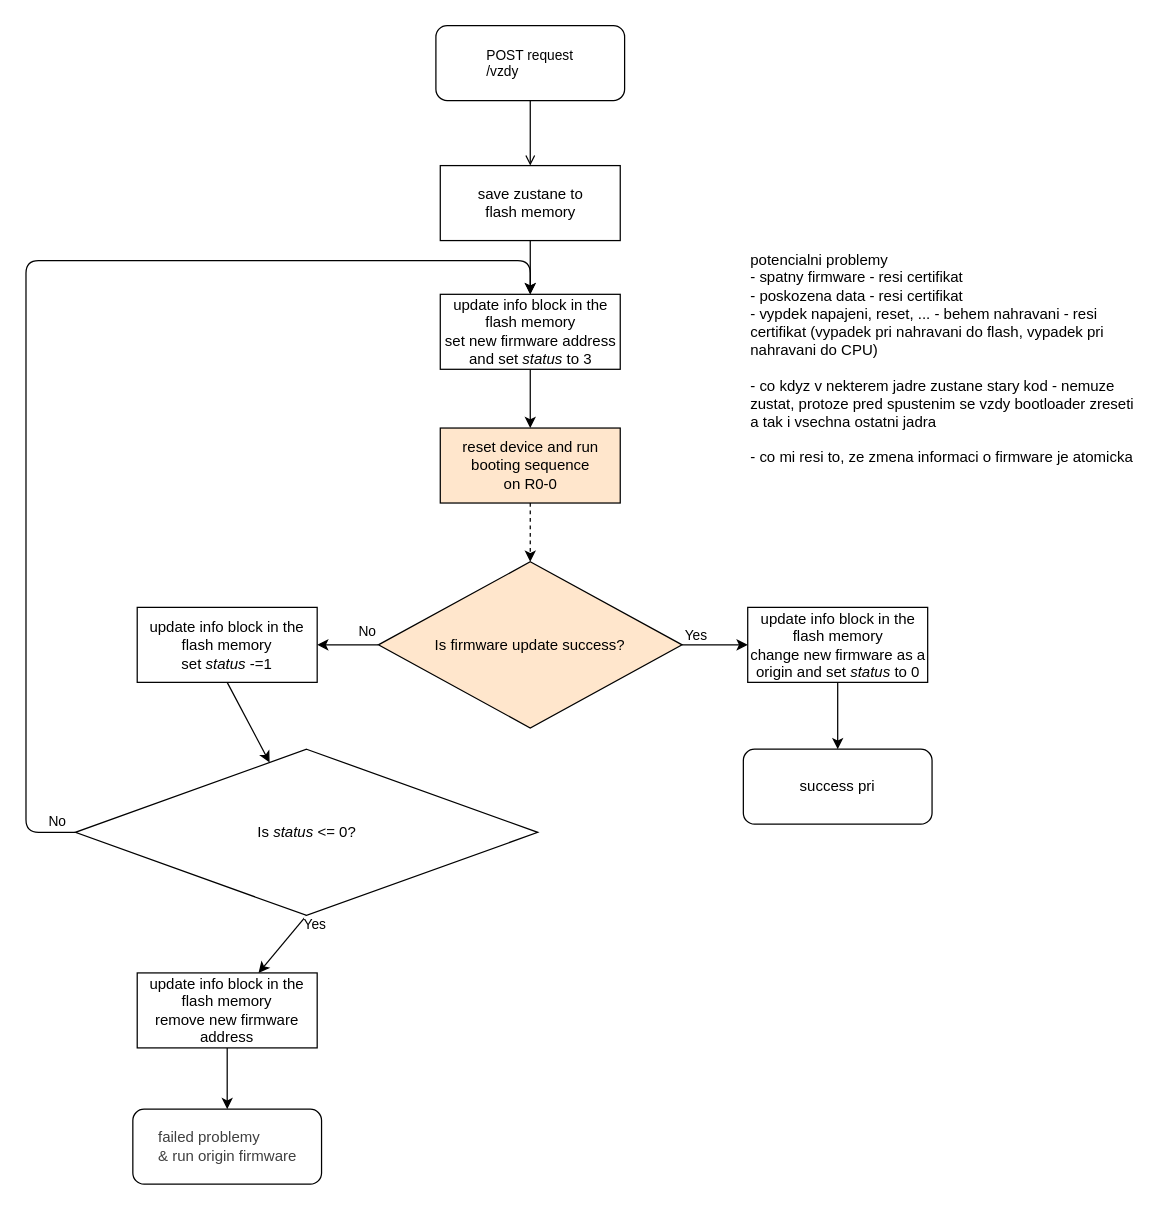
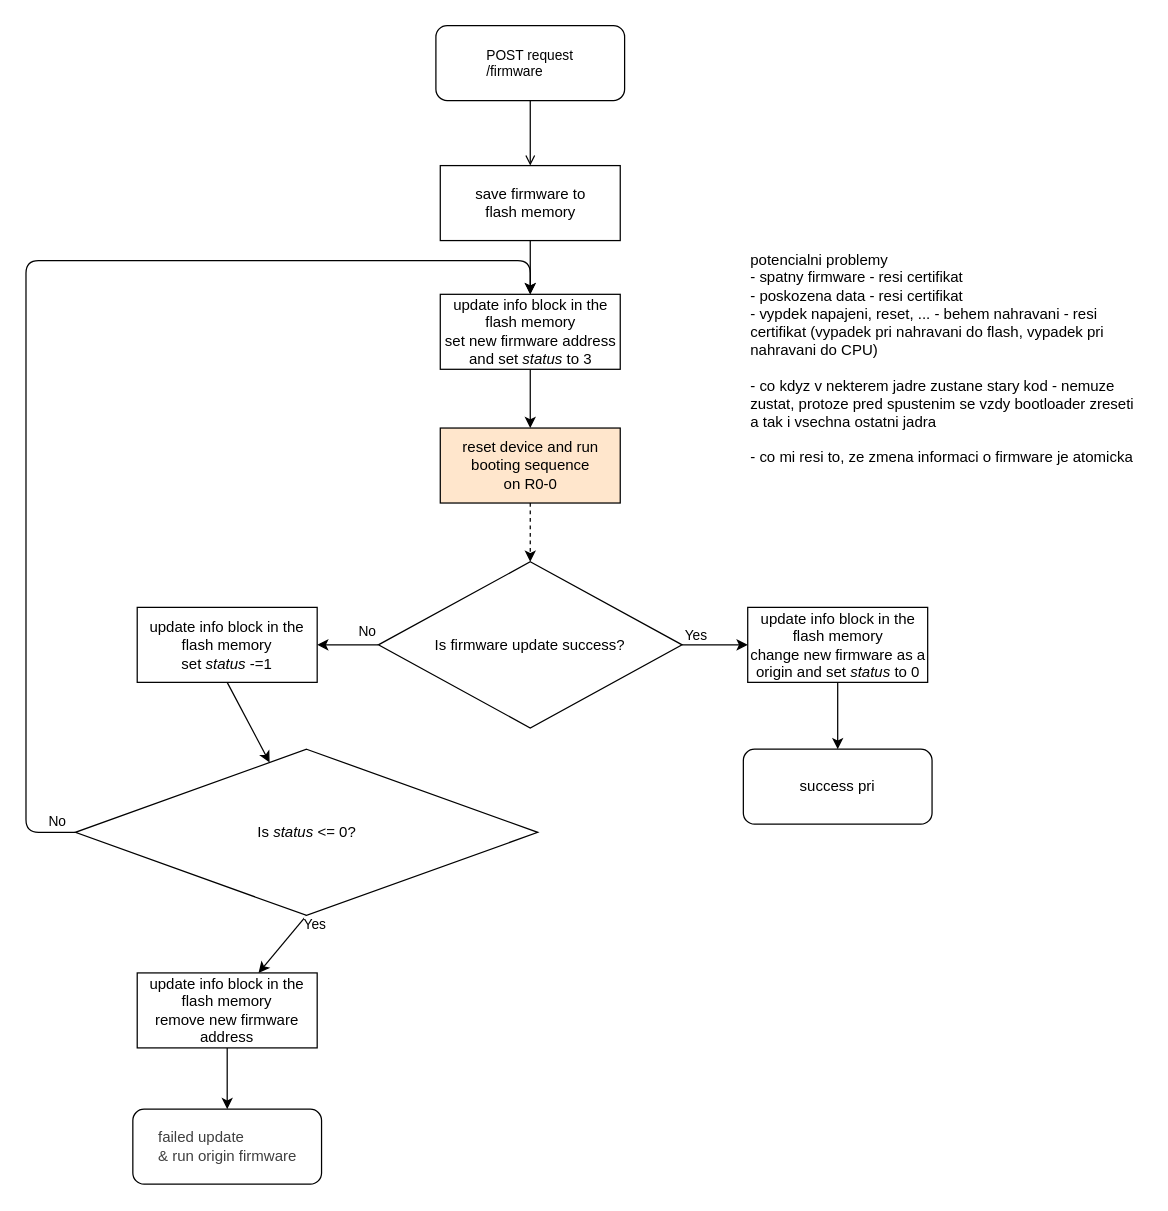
node "POST request /vzdy": label "POST request /vzdy" -> "POST request /firmware"
node "save zustane to flash memory": label "save zustane to flash memory" -> "save firmware to flash memory"
node "Is firmware update success?": fillcolor #ffe6cc -> #ffffff
node "failed problemy& run origin firmware": label "failed problemy& run origin firmware" -> "failed update& run origin firmware"
